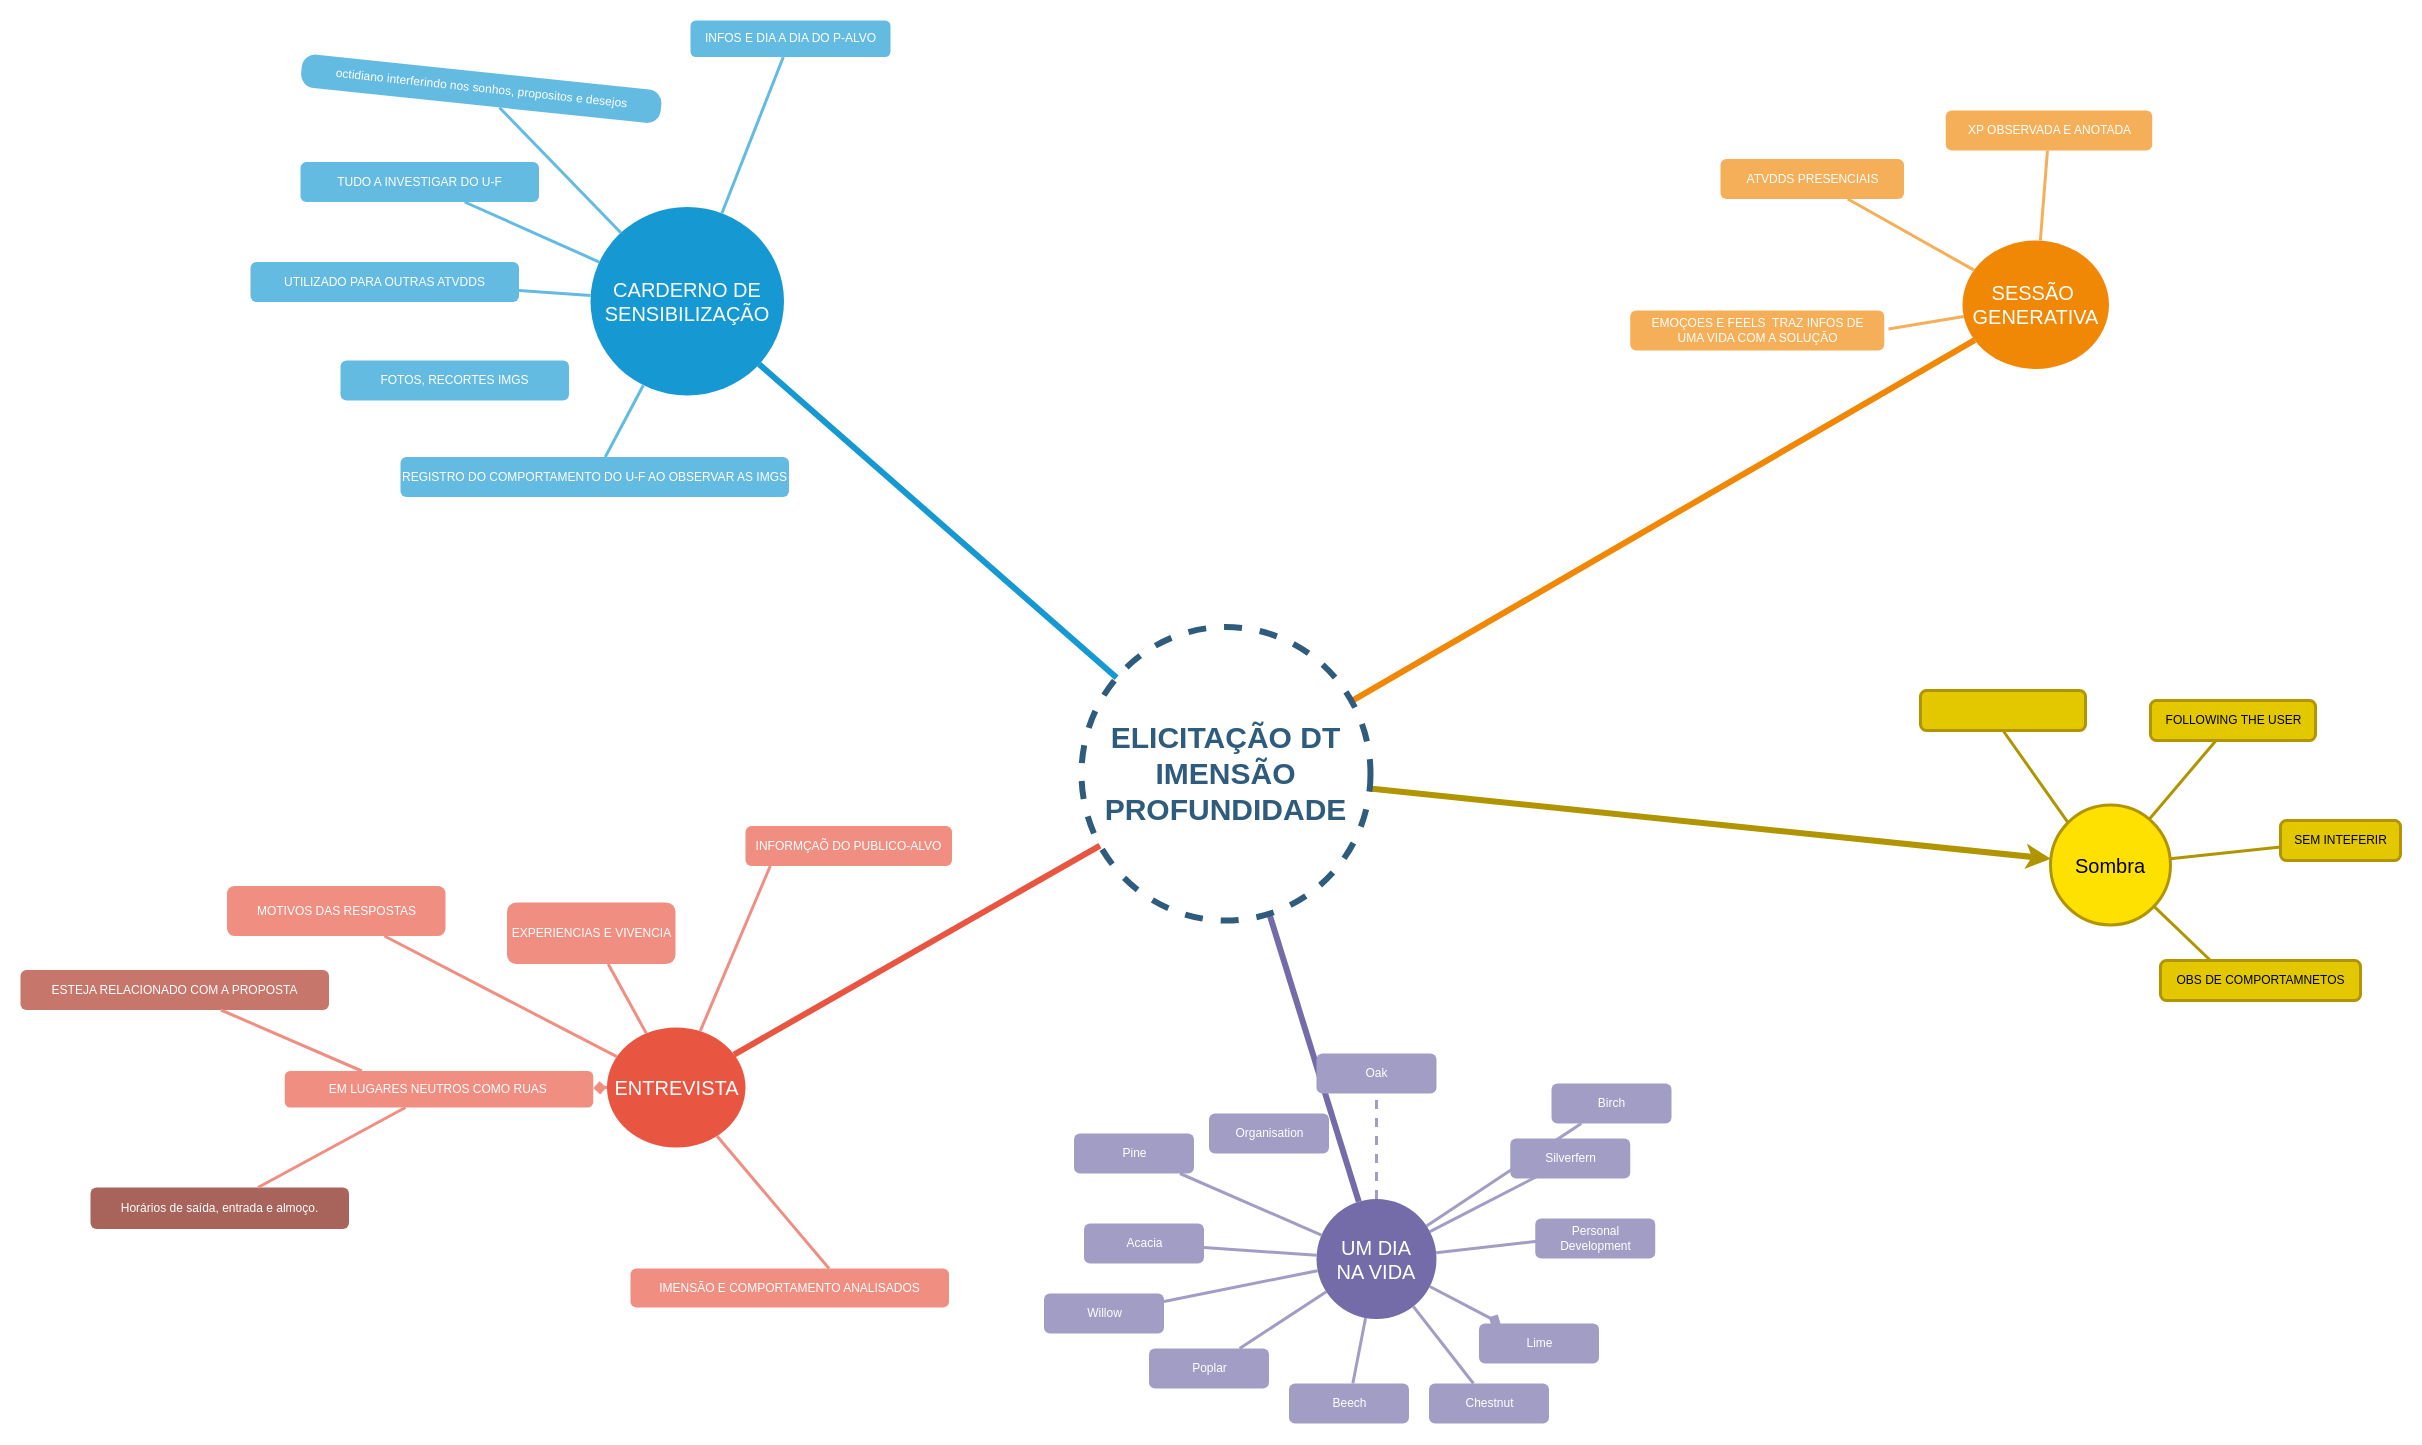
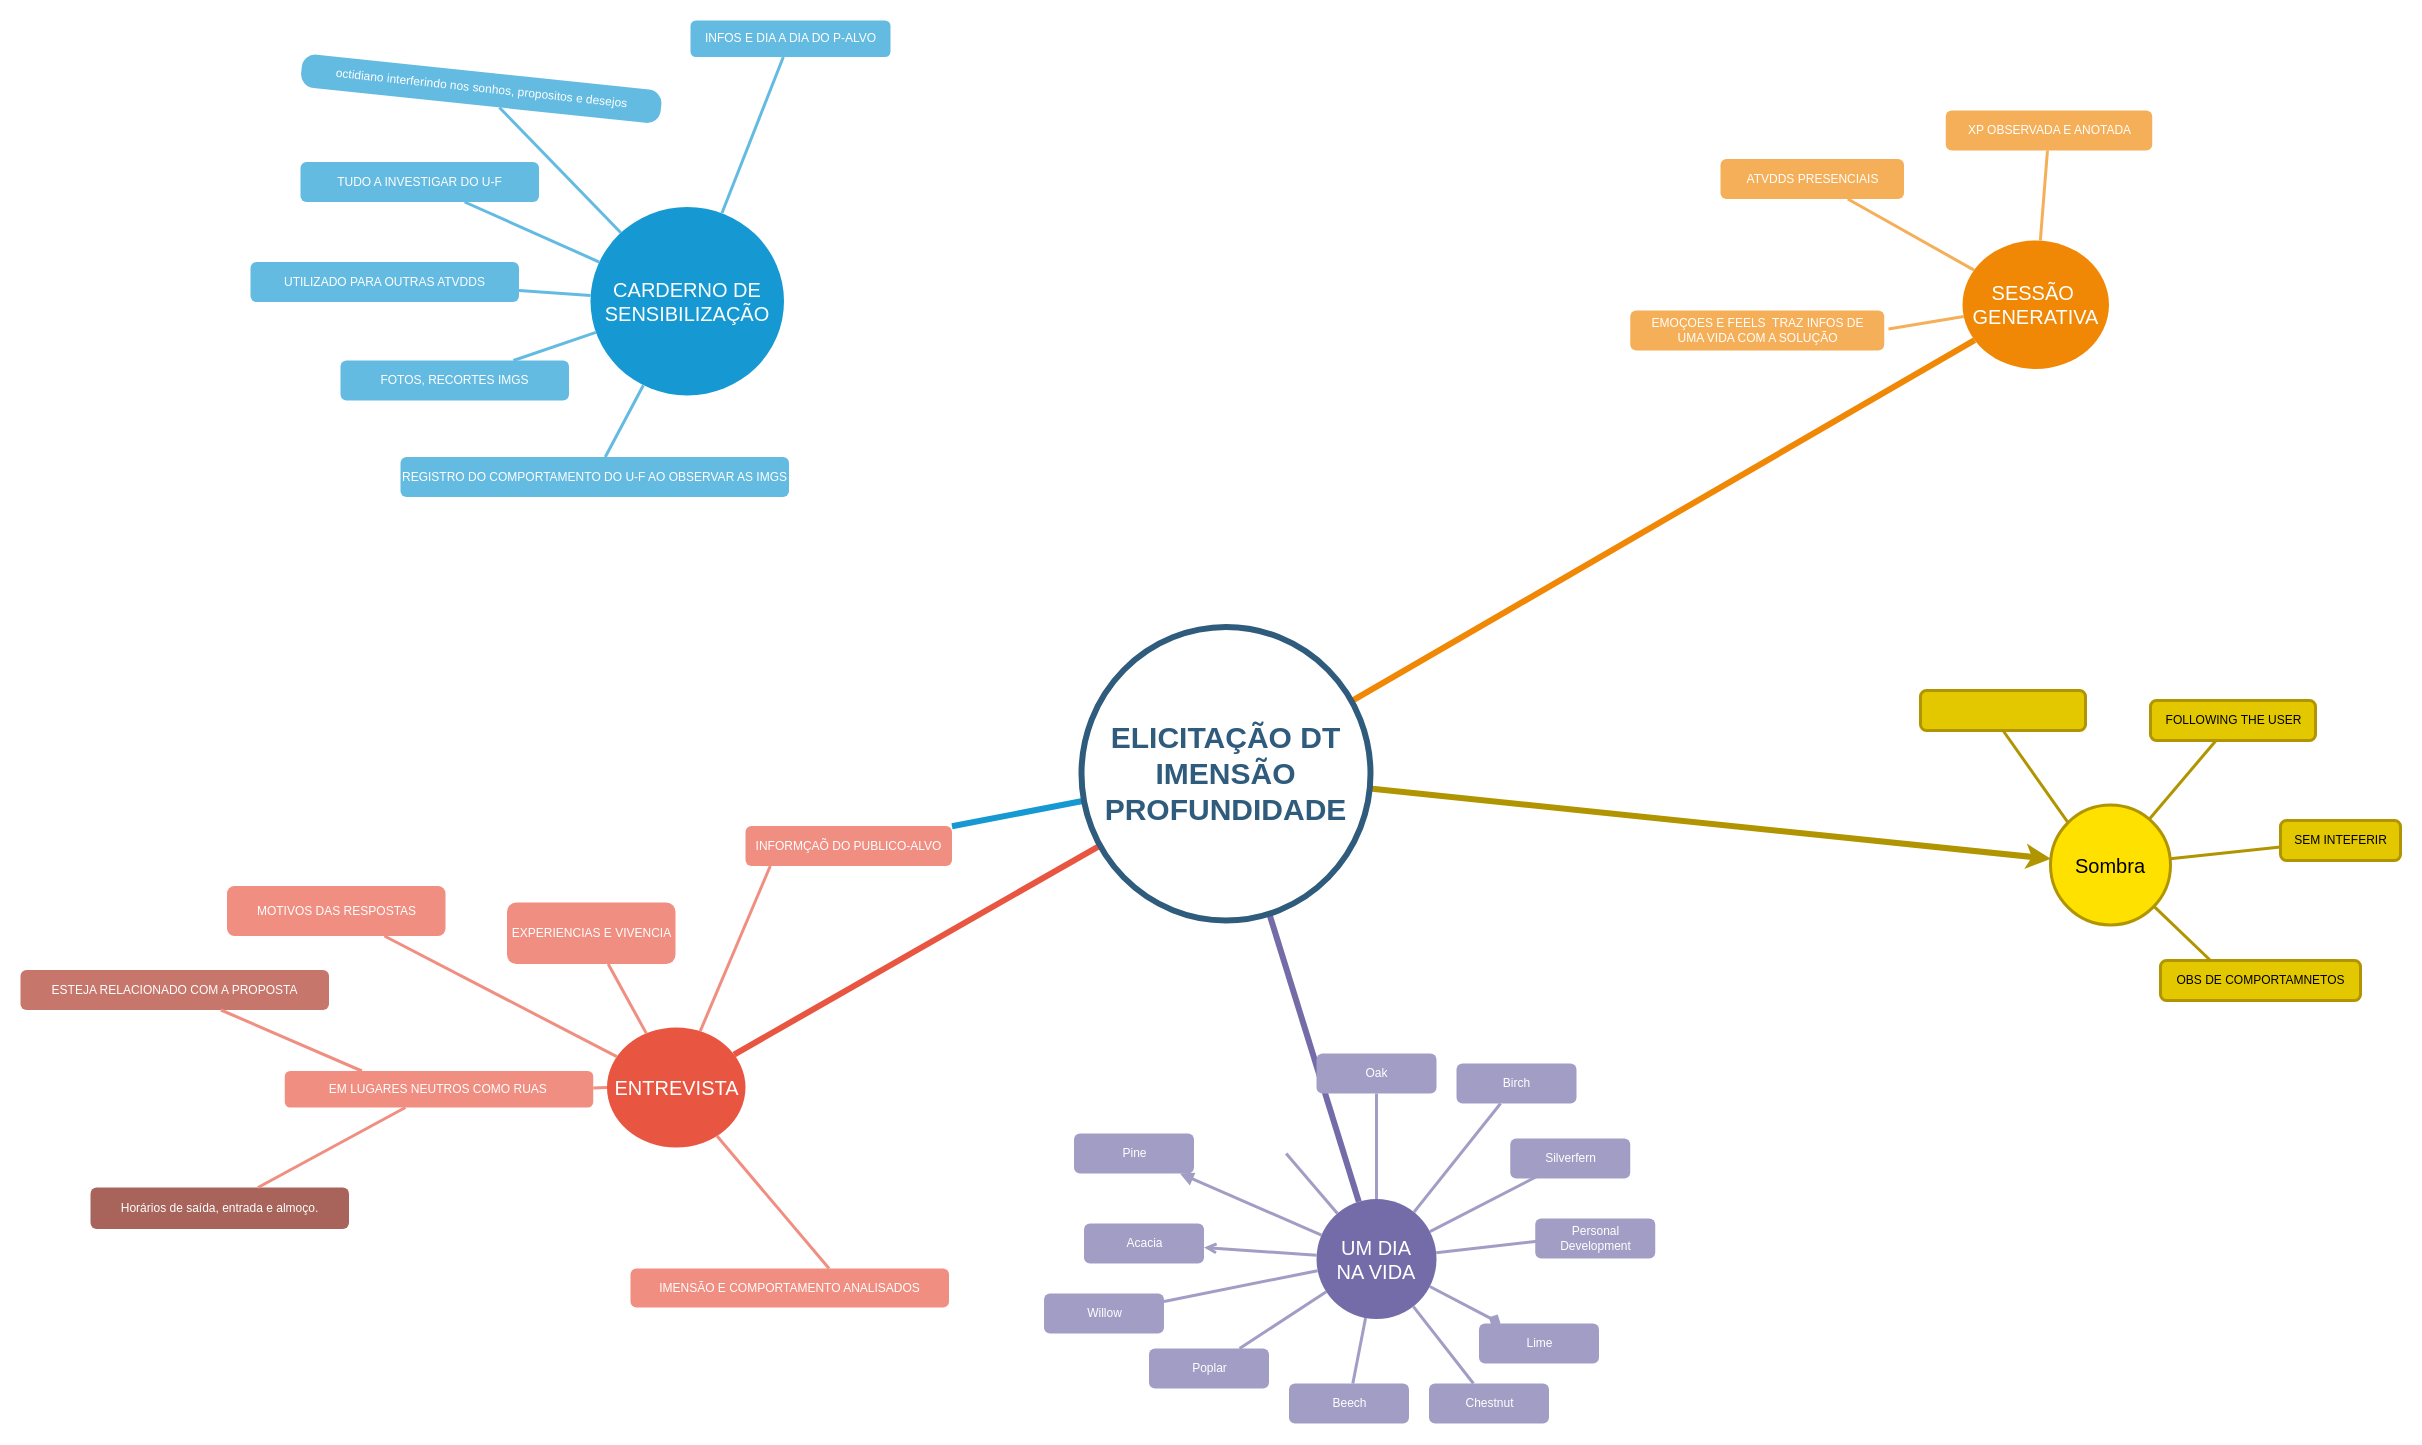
edge "CARDERNO DE SENSIBILIZAÇÃO" -- "FOTOS, RECORTES IMGS": added
edge "CARDERNO DE SENSIBILIZAÇÃO" -- "ELICITAÇÃO DT IMENSÃO PROFUNDIDADE": now "INFORMÇAÕ DO PUBLICO-ALVO" -- "ELICITAÇÃO DT IMENSÃO PROFUNDIDADE"
node "ELICITAÇÃO DT IMENSÃO PROFUNDIDADE": style dashed -> solid
edge "ENTREVISTA" -> "EM LUGARES NEUTROS COMO RUAS": arrowhead diamond -> none
node "Birch": moved (1612, 1104) -> (1517, 1084)
node "Organisation": fillcolor #a29dc5 -> #ffffff
edge "Oak" -- "UM DIA NA VIDA": style dashed -> solid
edge "Pine" -- "UM DIA NA VIDA": arrowhead none -> block
edge "Organisation" -- "UM DIA NA VIDA": added
edge "Acacia" -- "UM DIA NA VIDA": arrowhead none -> open
